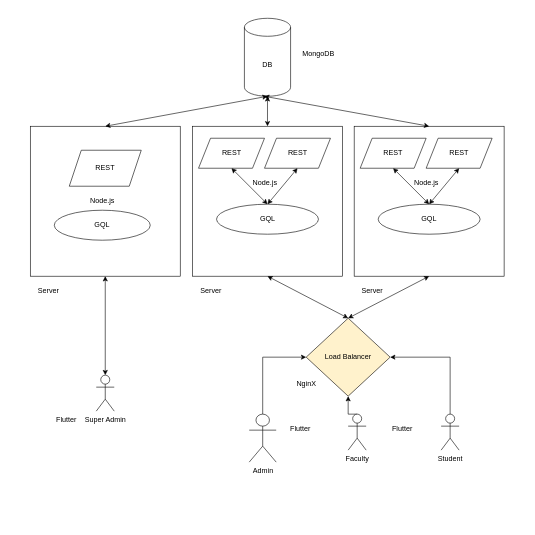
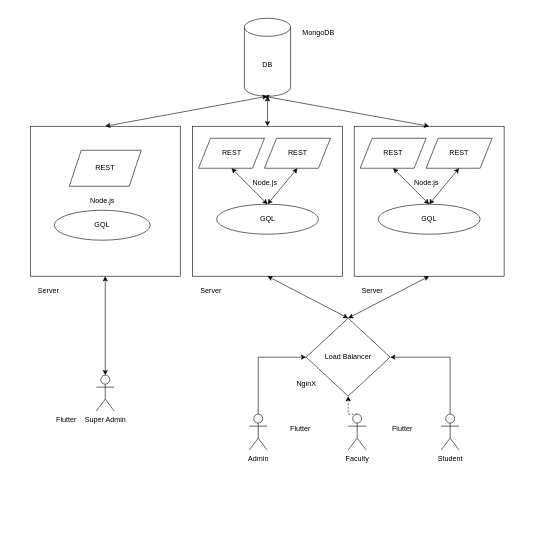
node "MongoDB": moved (318, 54) -> (318, 33)
node "Load Balancer": fillcolor #fff2cc -> #ffffff
edge "Faculty" -> "Load Balancer": style solid -> dashed
node "Admin": size 27x48 -> 18x36
